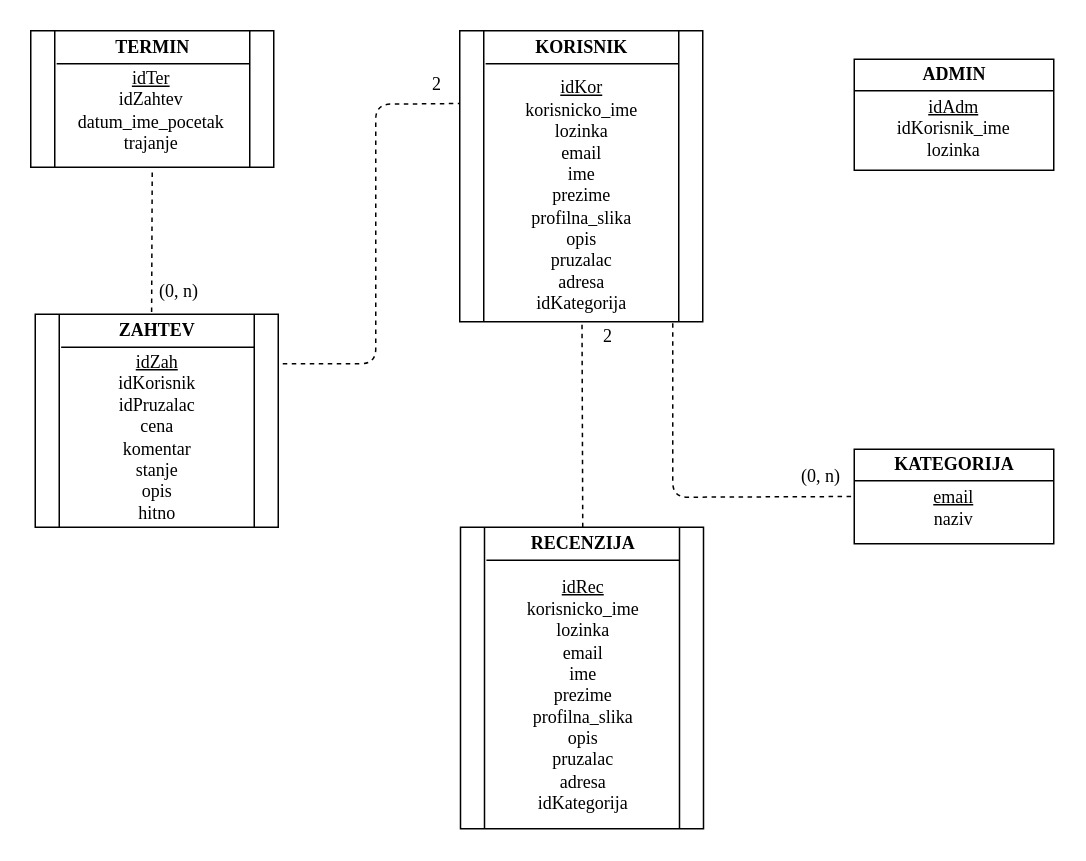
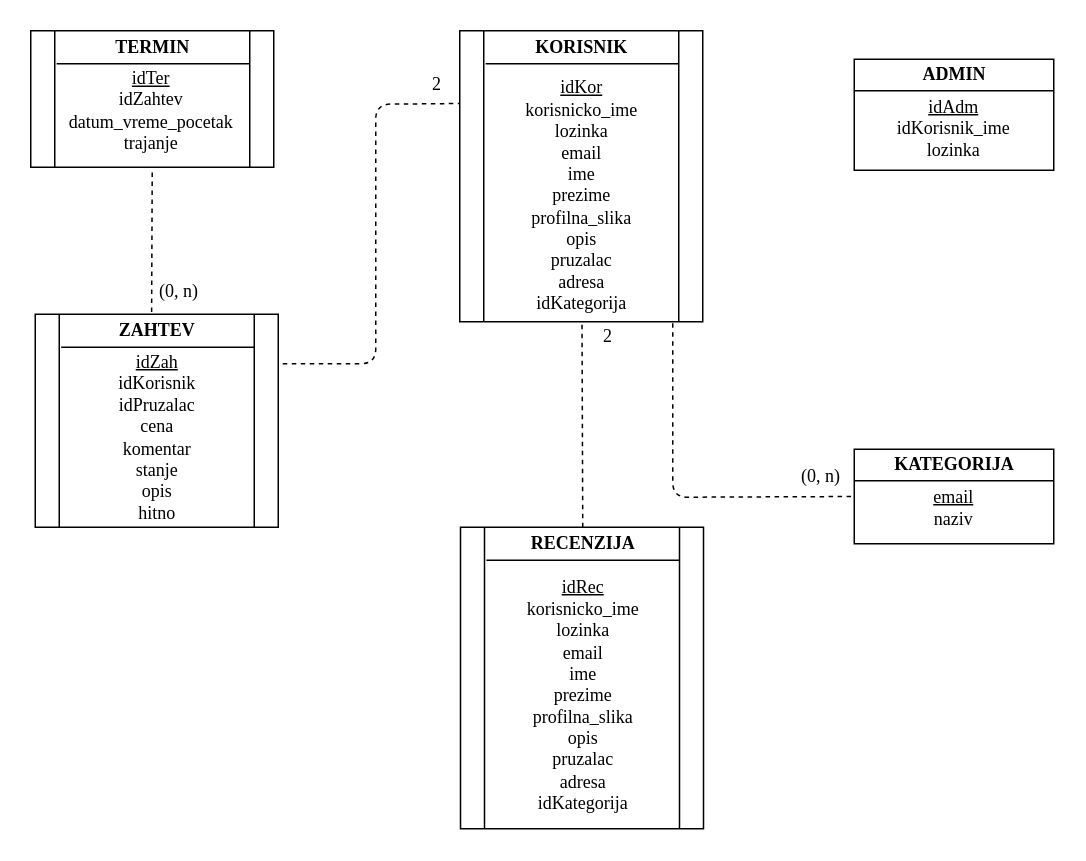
node "idTer idZahtev datum_ime_pocetak trajanje": label "idTer idZahtev datum_ime_pocetak trajanje" -> "idTer idZahtev datum_vreme_pocetak trajanje"
